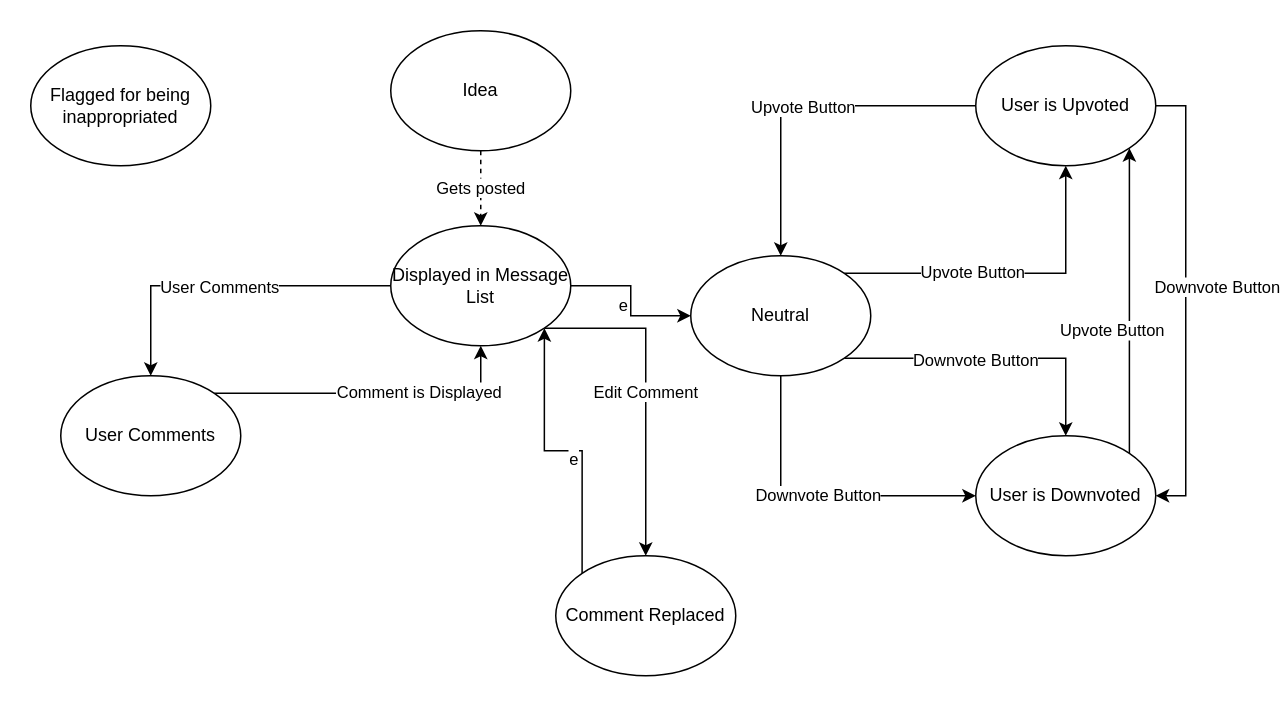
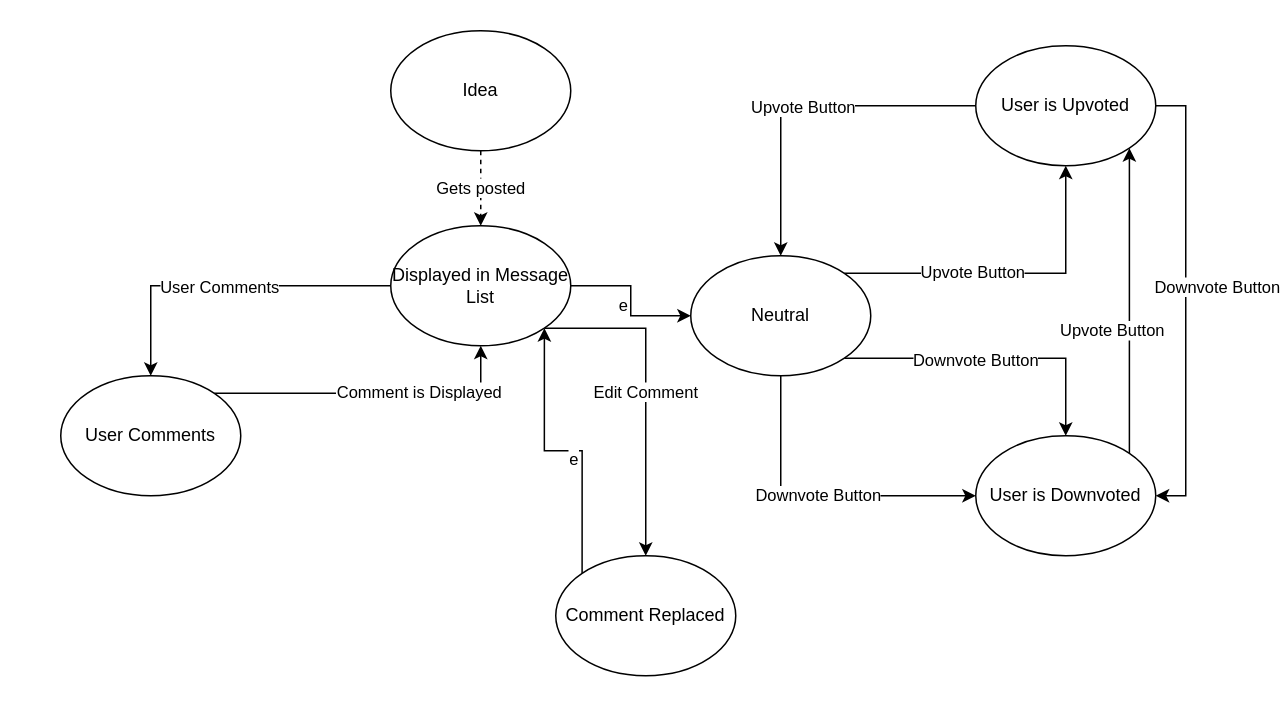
node "Flagged for being inappropriated": removed
